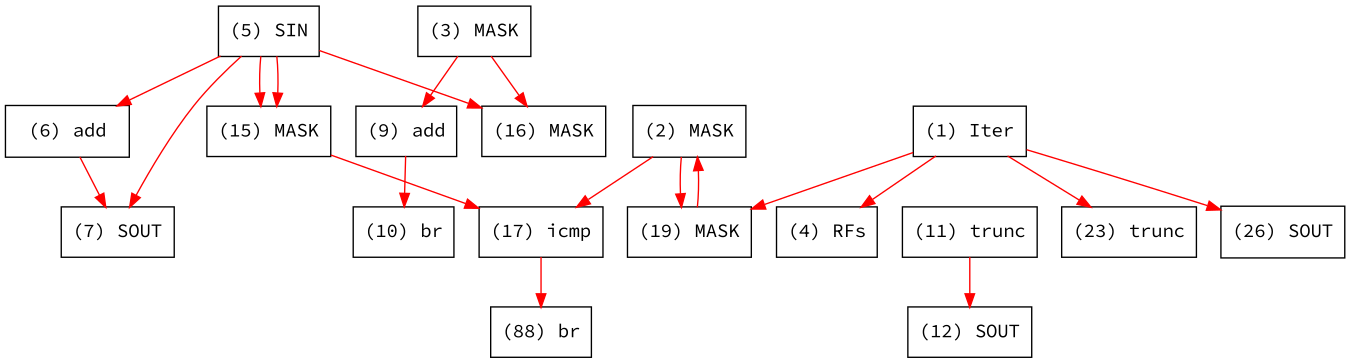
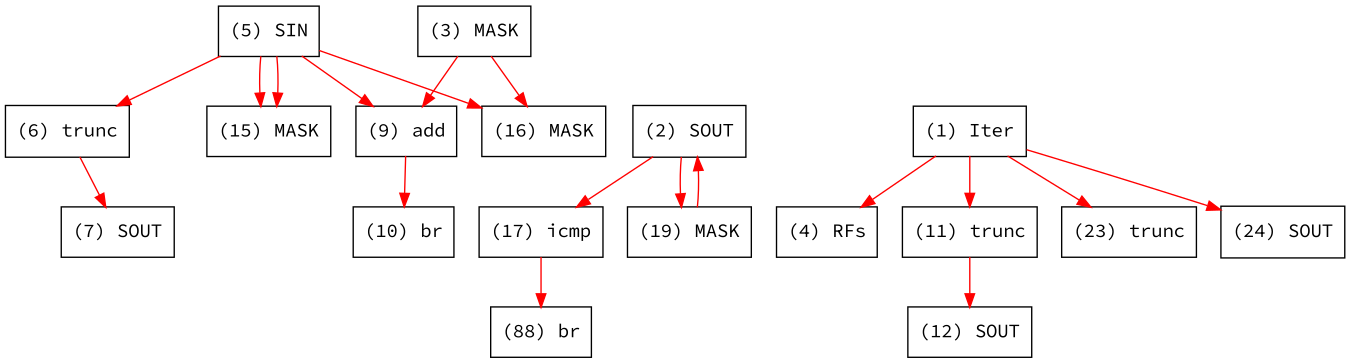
edge "(5) SIN" -> "(7) SOUT": now "(5) SIN" -> "(9) add"
node "(6) add": label "(6) add" -> "(6) trunc"
node "(2) MASK": label "(2) MASK" -> "(2) SOUT"
edge "(15) MASK" -> "(17) icmp": removed
edge "(1) Iter" -> "(19) MASK": now "(1) Iter" -> "(11) trunc"
node "(26) SOUT": label "(26) SOUT" -> "(24) SOUT"
